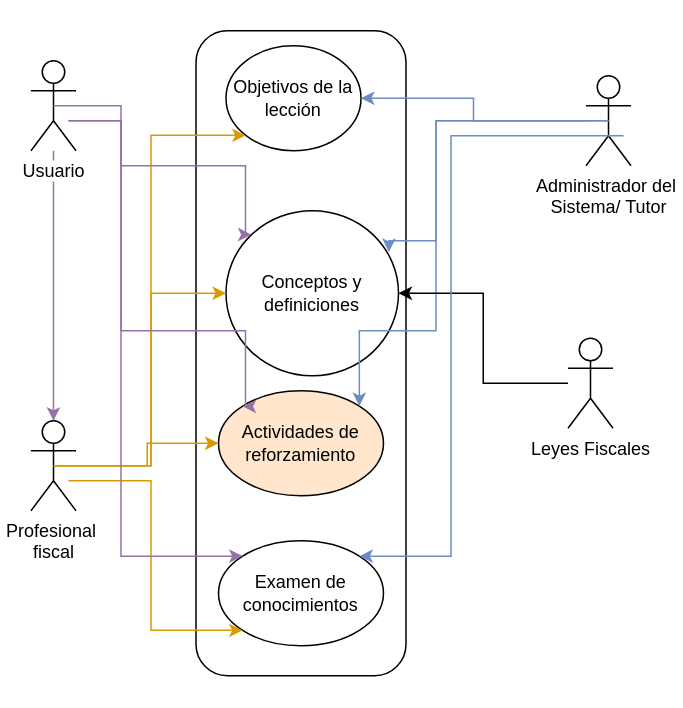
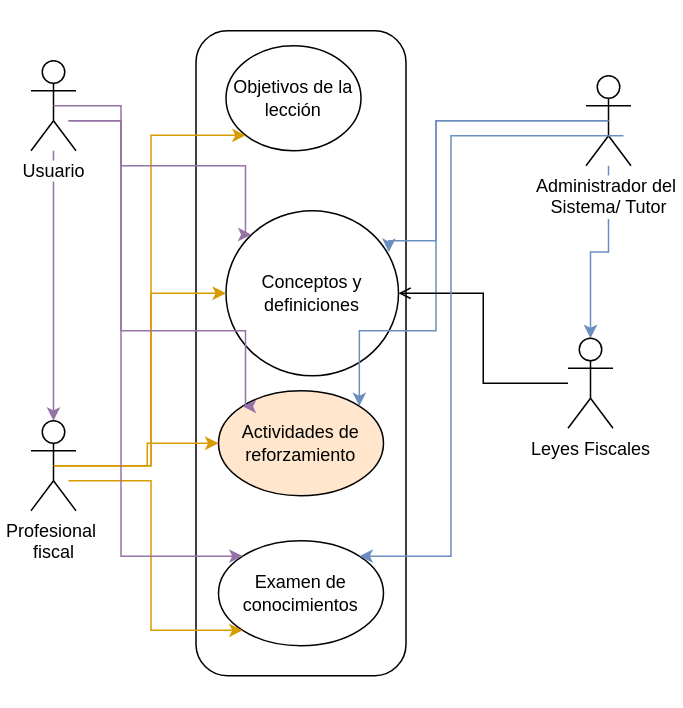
edge "Administrador del Sistema/ Tutor" -> "Objetivos de la lección": now "Administrador del Sistema/ Tutor" -> "Leyes Fiscales"
edge "Leyes Fiscales" -> "Conceptos y definiciones": arrowhead classic -> open
